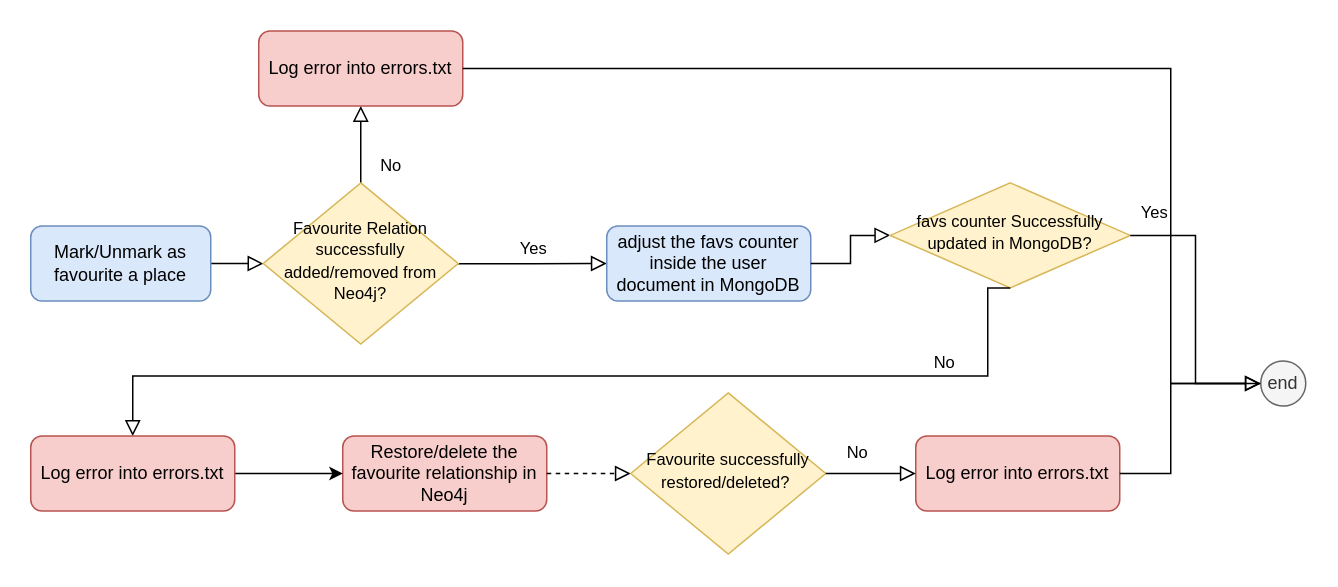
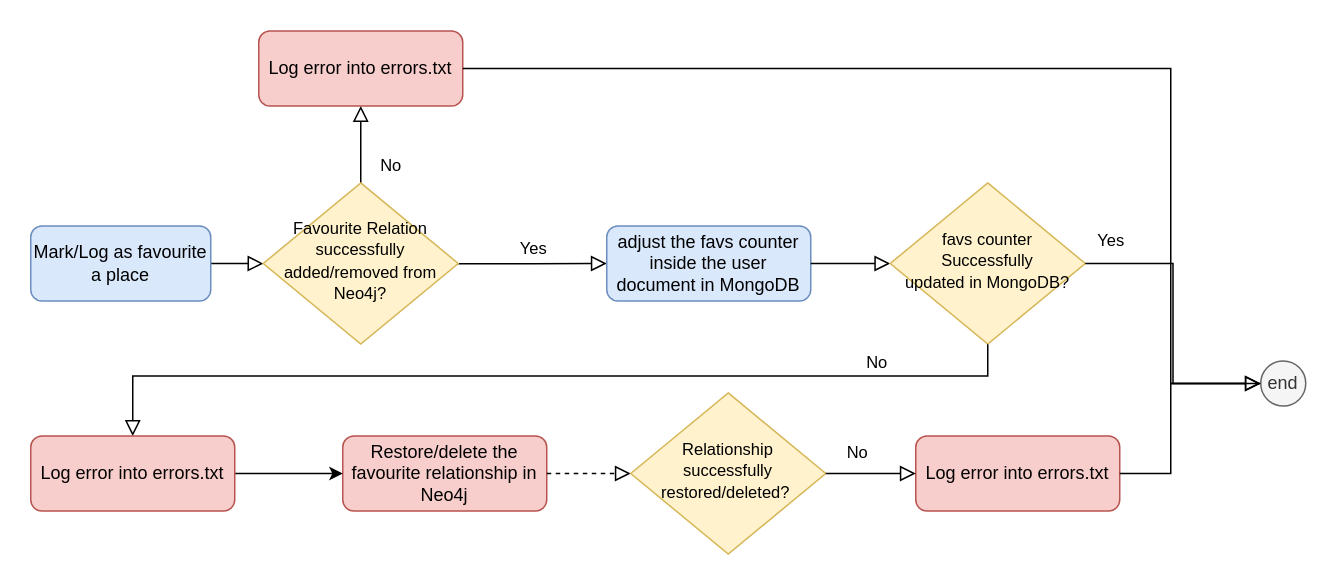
node "favs counter Successfully updated in MongoDB?": size 240x105 -> 195x161
node "Mark/Unmark as favourite a place": label "Mark/Unmark as favourite a place" -> "Mark/Log as favourite a place"
node "Favourite successfully restored/deleted?": label "Favourite successfully restored/deleted?" -> "Relationship successfully restored/deleted?"
